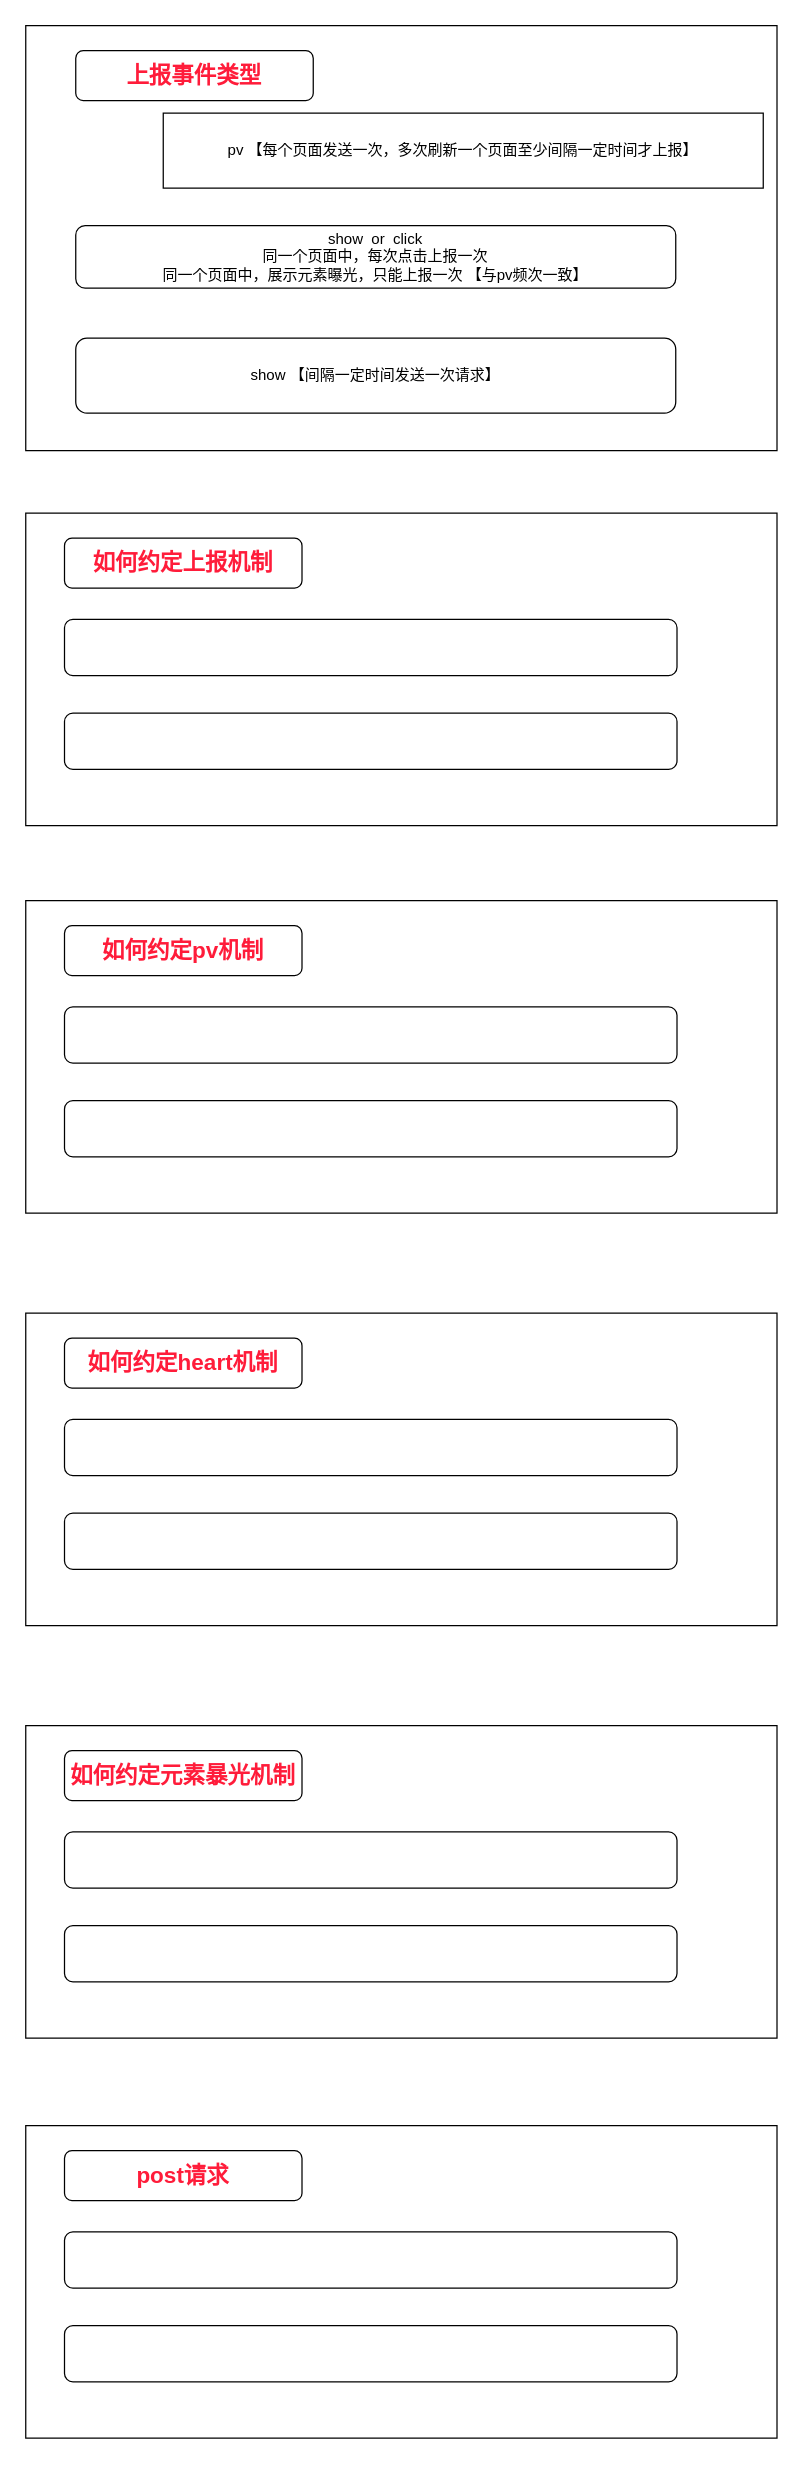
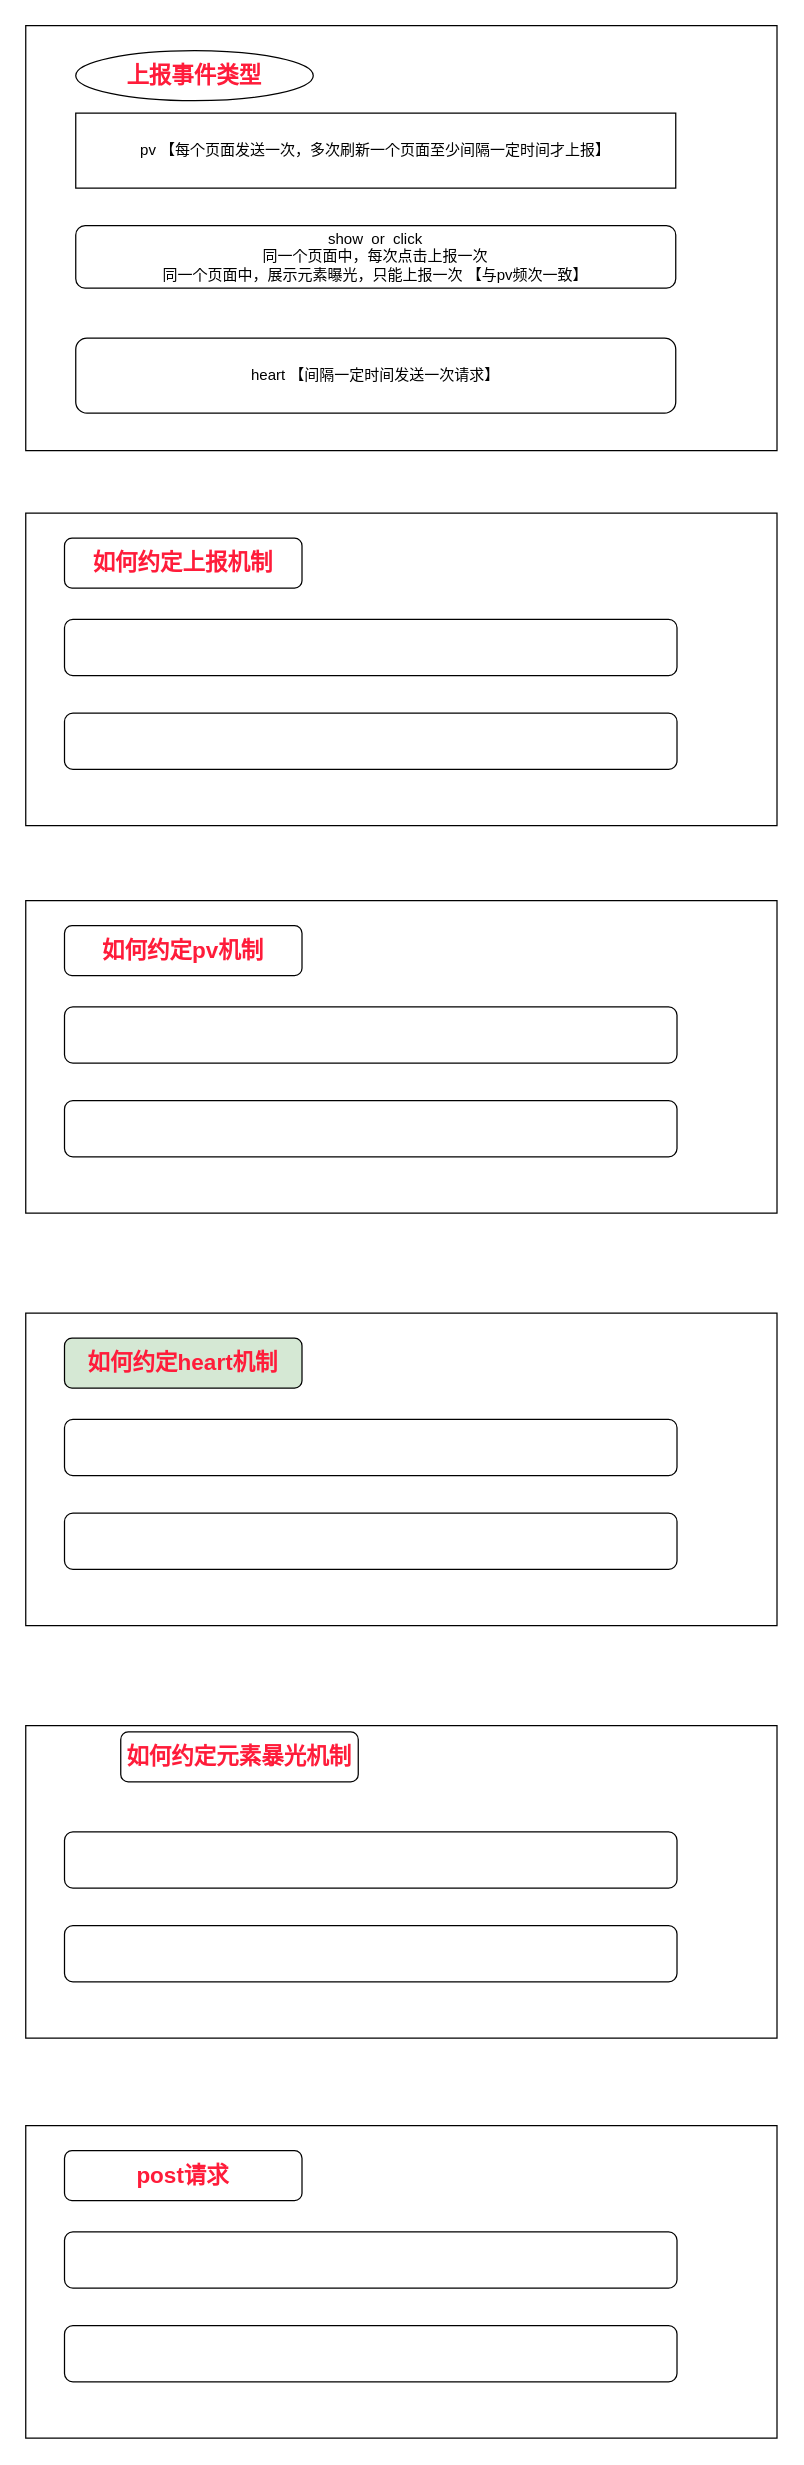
node "上报事件类型": shape rounded rectangle -> ellipse
node "pv 【每个页面发送一次，多次刷新一个页面至少间隔一定时间才上报】": moved (463, 151) -> (376, 151)
node "show 【间隔一定时间发送一次请求】": label "show 【间隔一定时间发送一次请求】" -> "heart 【间隔一定时间发送一次请求】"
node "如何约定heart机制": fillcolor #ffffff -> #d5e8d4
node "如何约定元素暴光机制": moved (183, 1776) -> (239, 1757)
